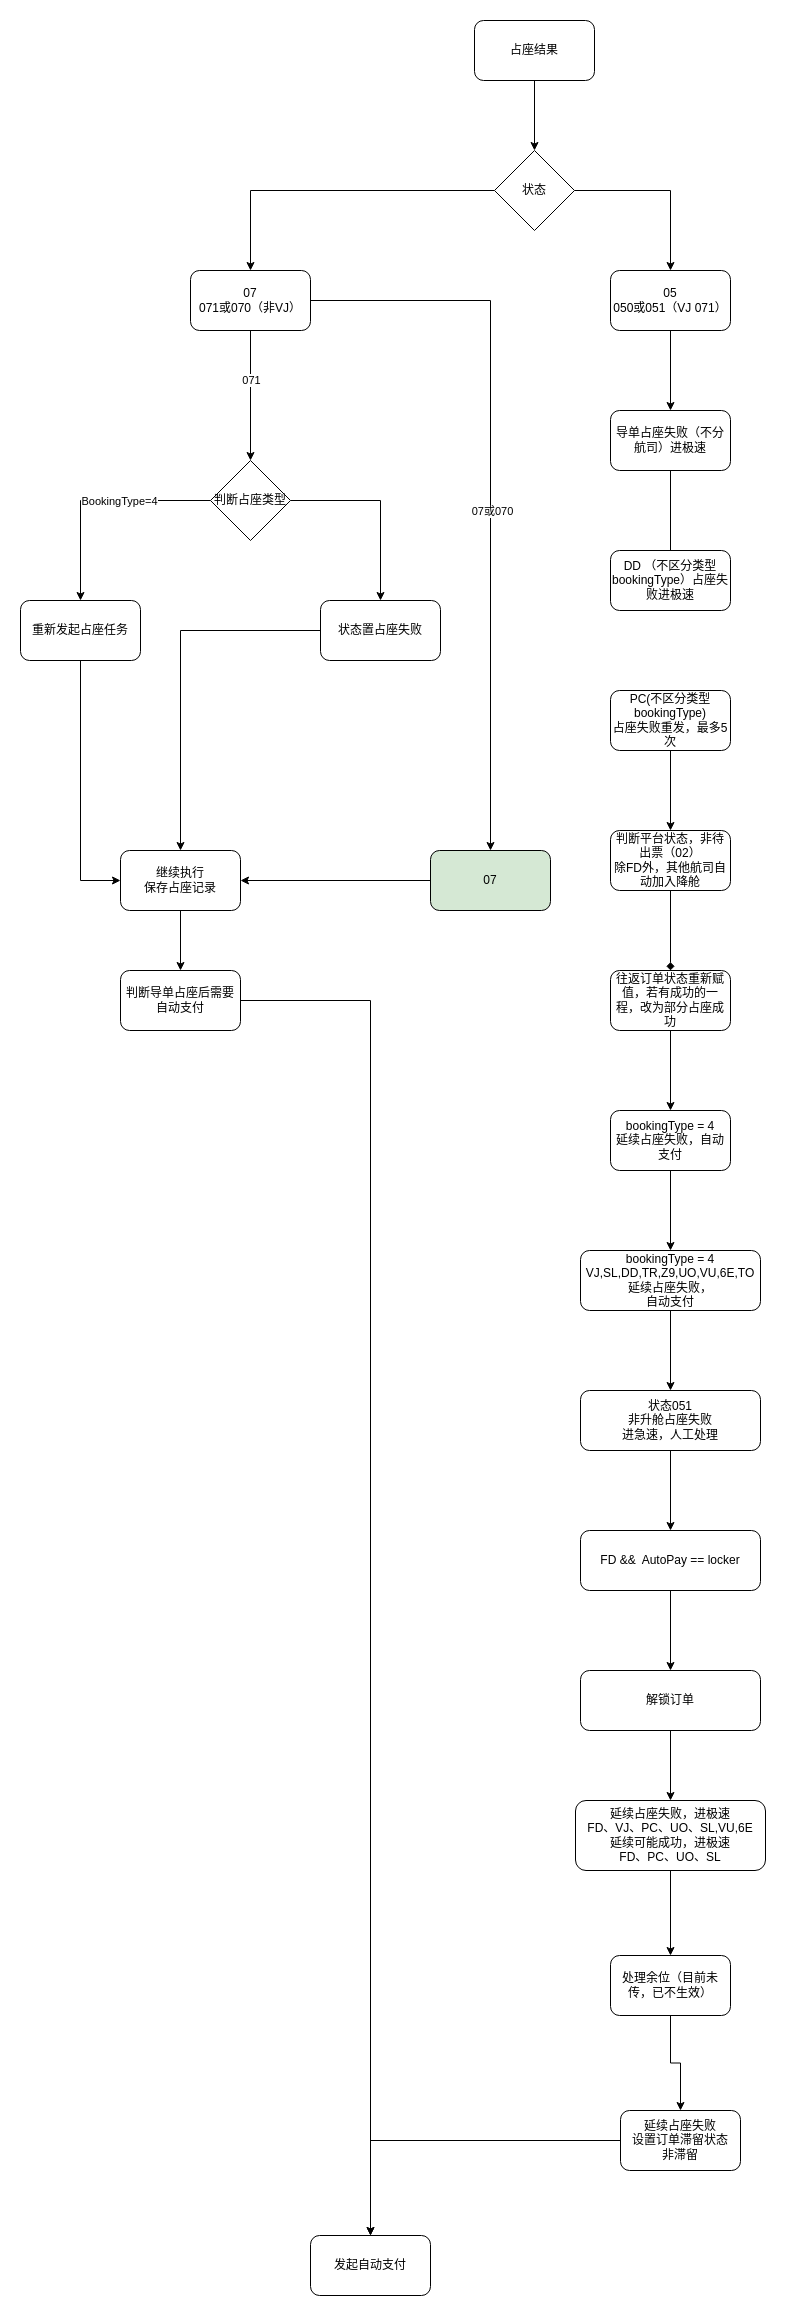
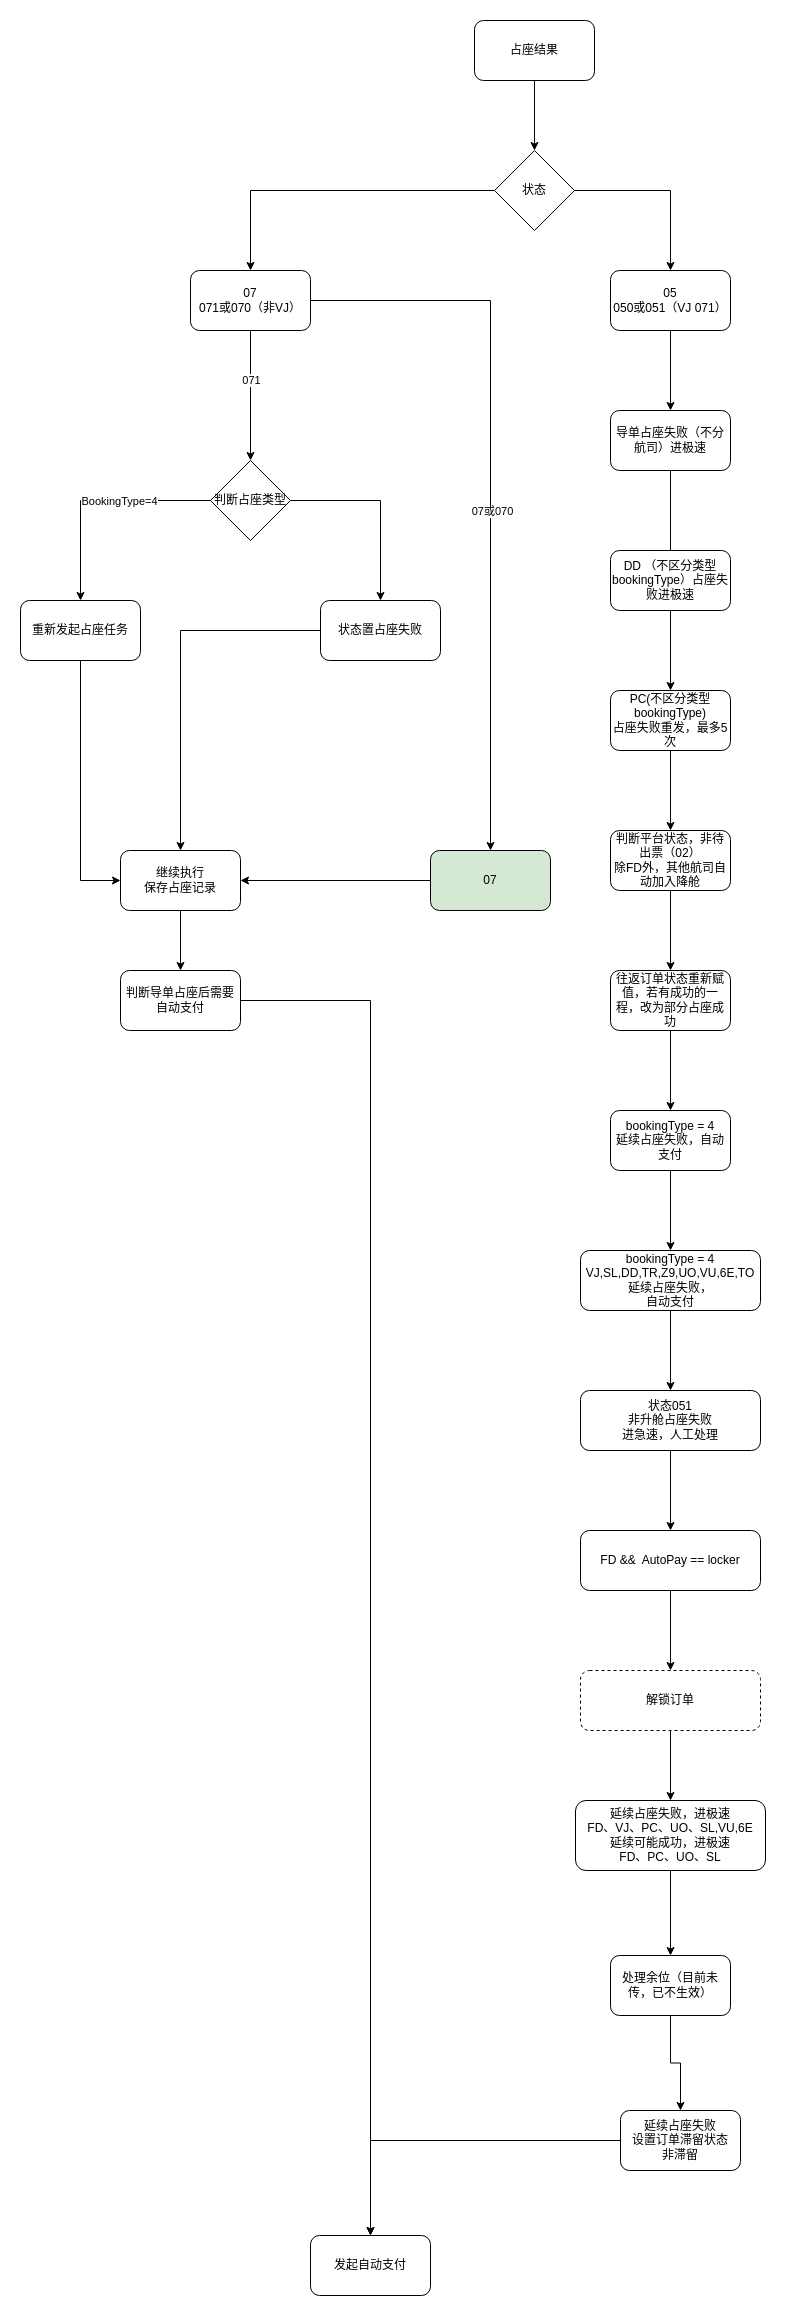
edge "DD （不区分类型bookingType）占座失败进极速" -> "PC(不区分类型bookingType) 占座失败重发，最多5次": added
edge "判断平台状态，非待出票（02） 除FD外，其他航司自动加入降舱" -> "往返订单状态重新赋值，若有成功的一程，改为部分占座成功": arrowhead diamond -> classic
node "解锁订单": style solid -> dashed
